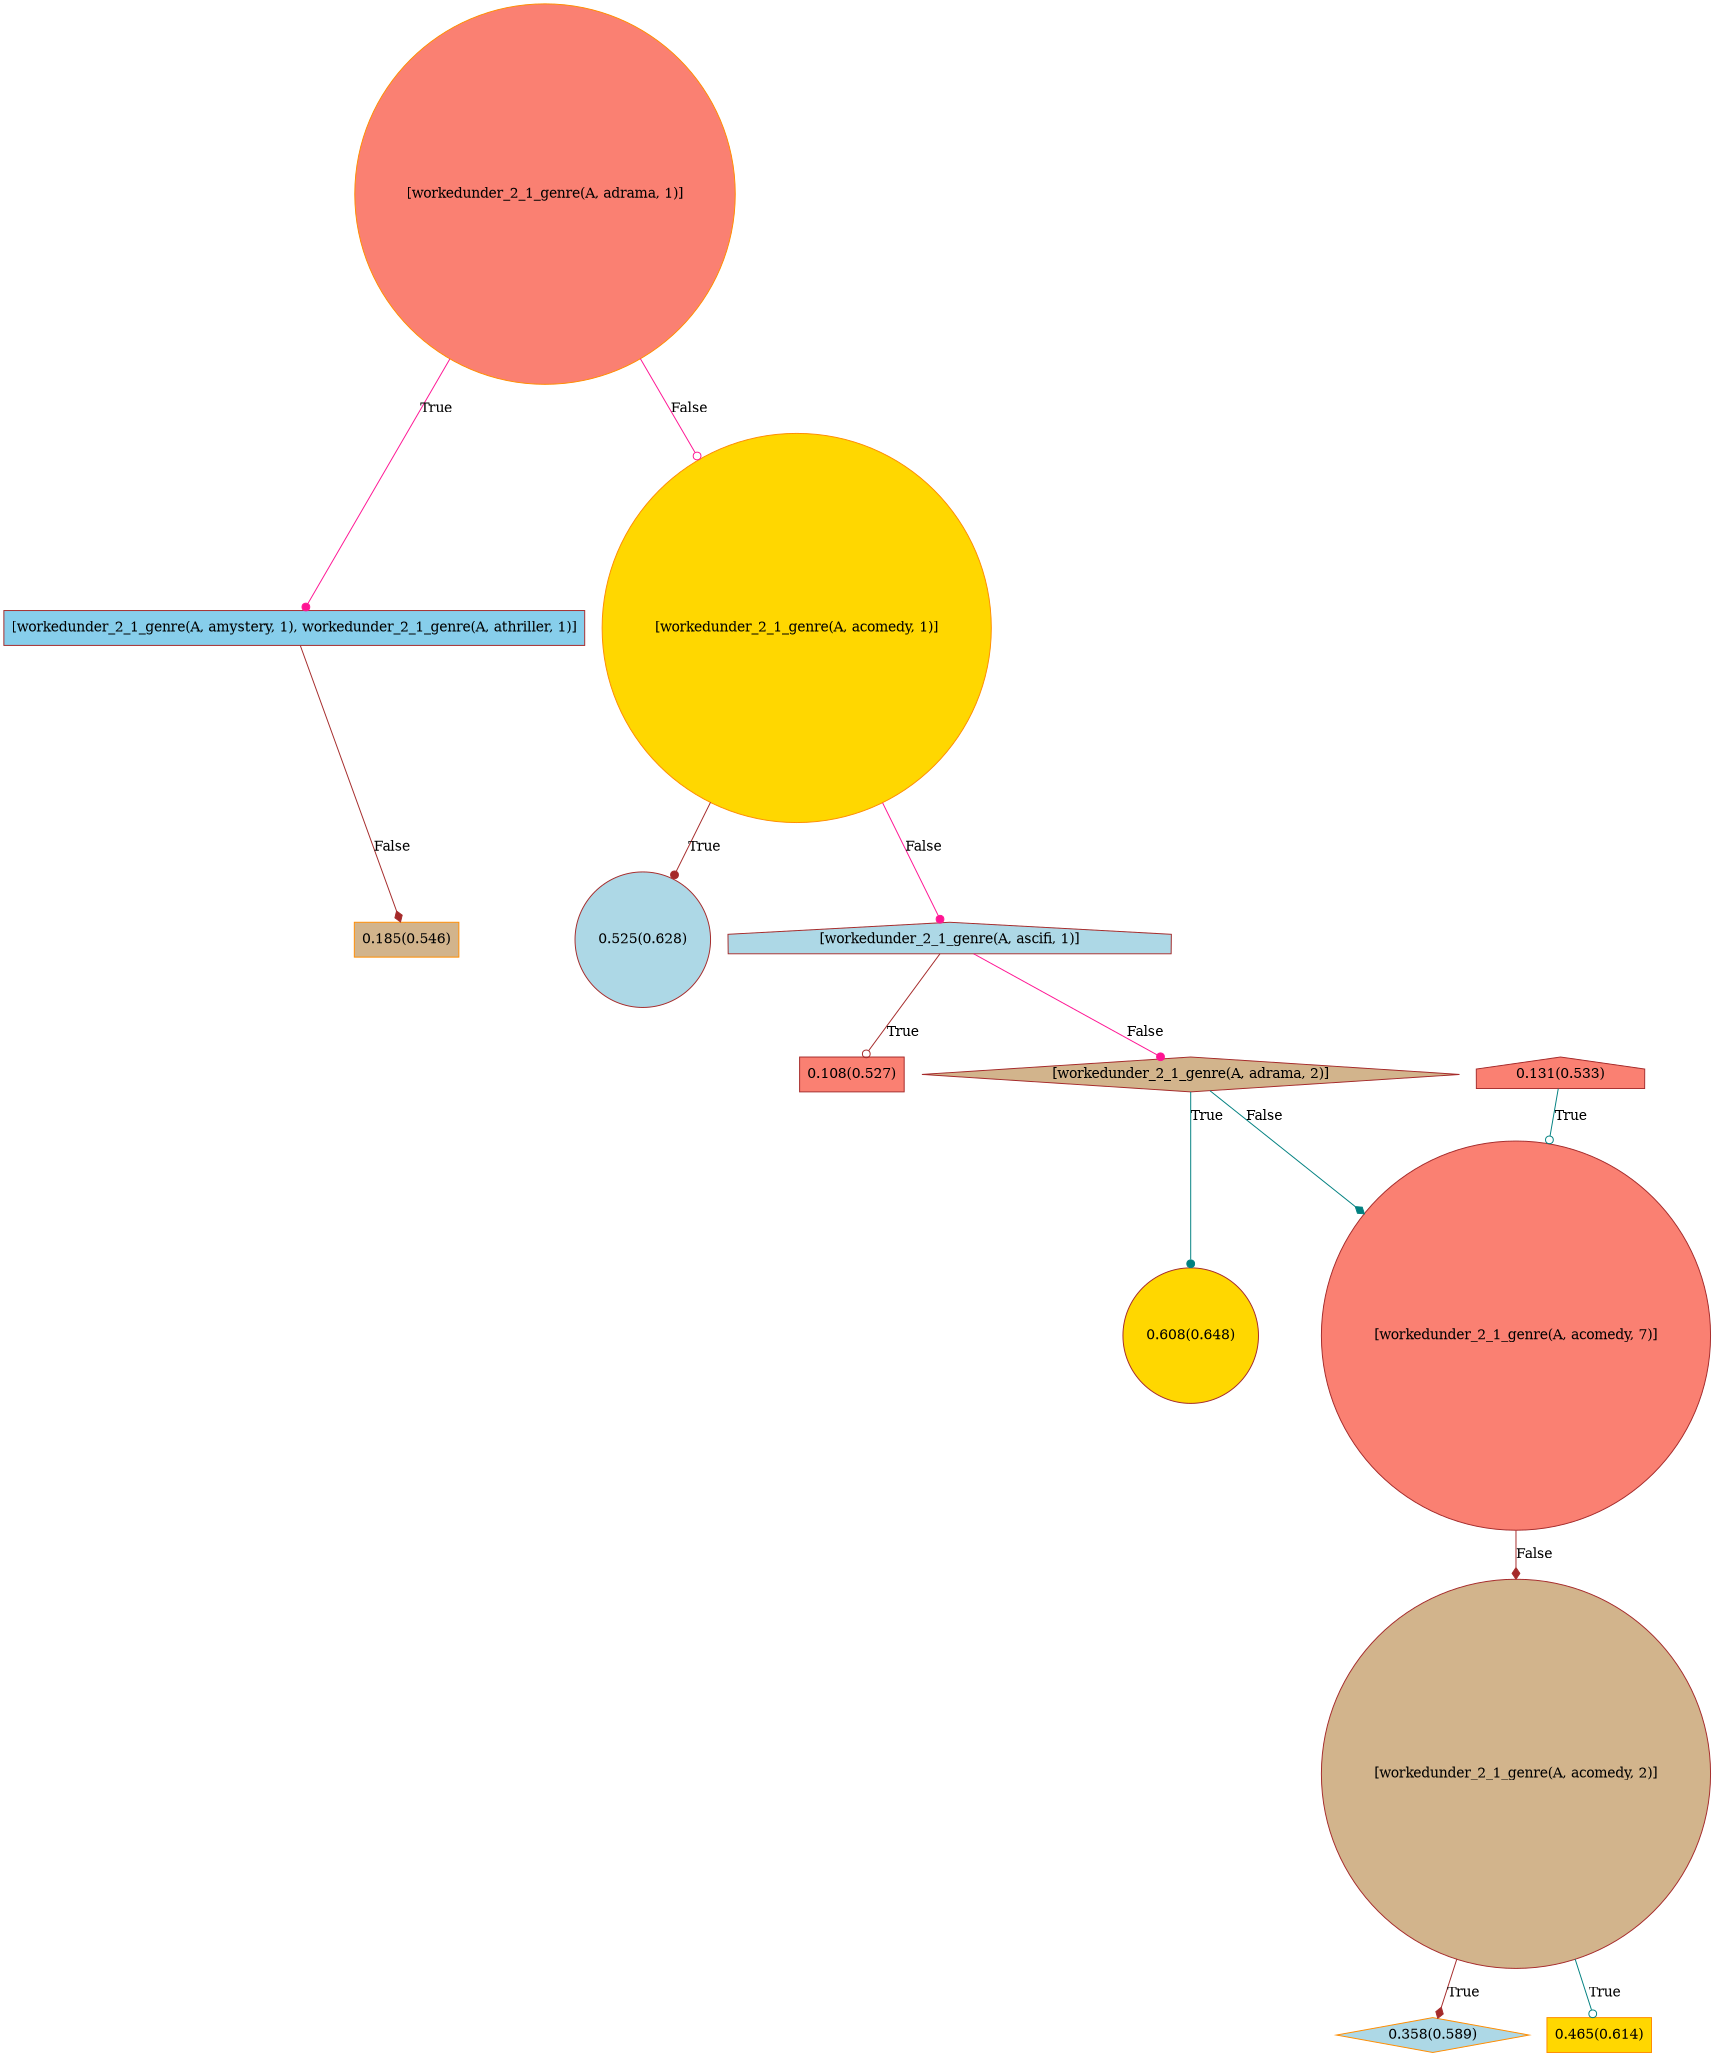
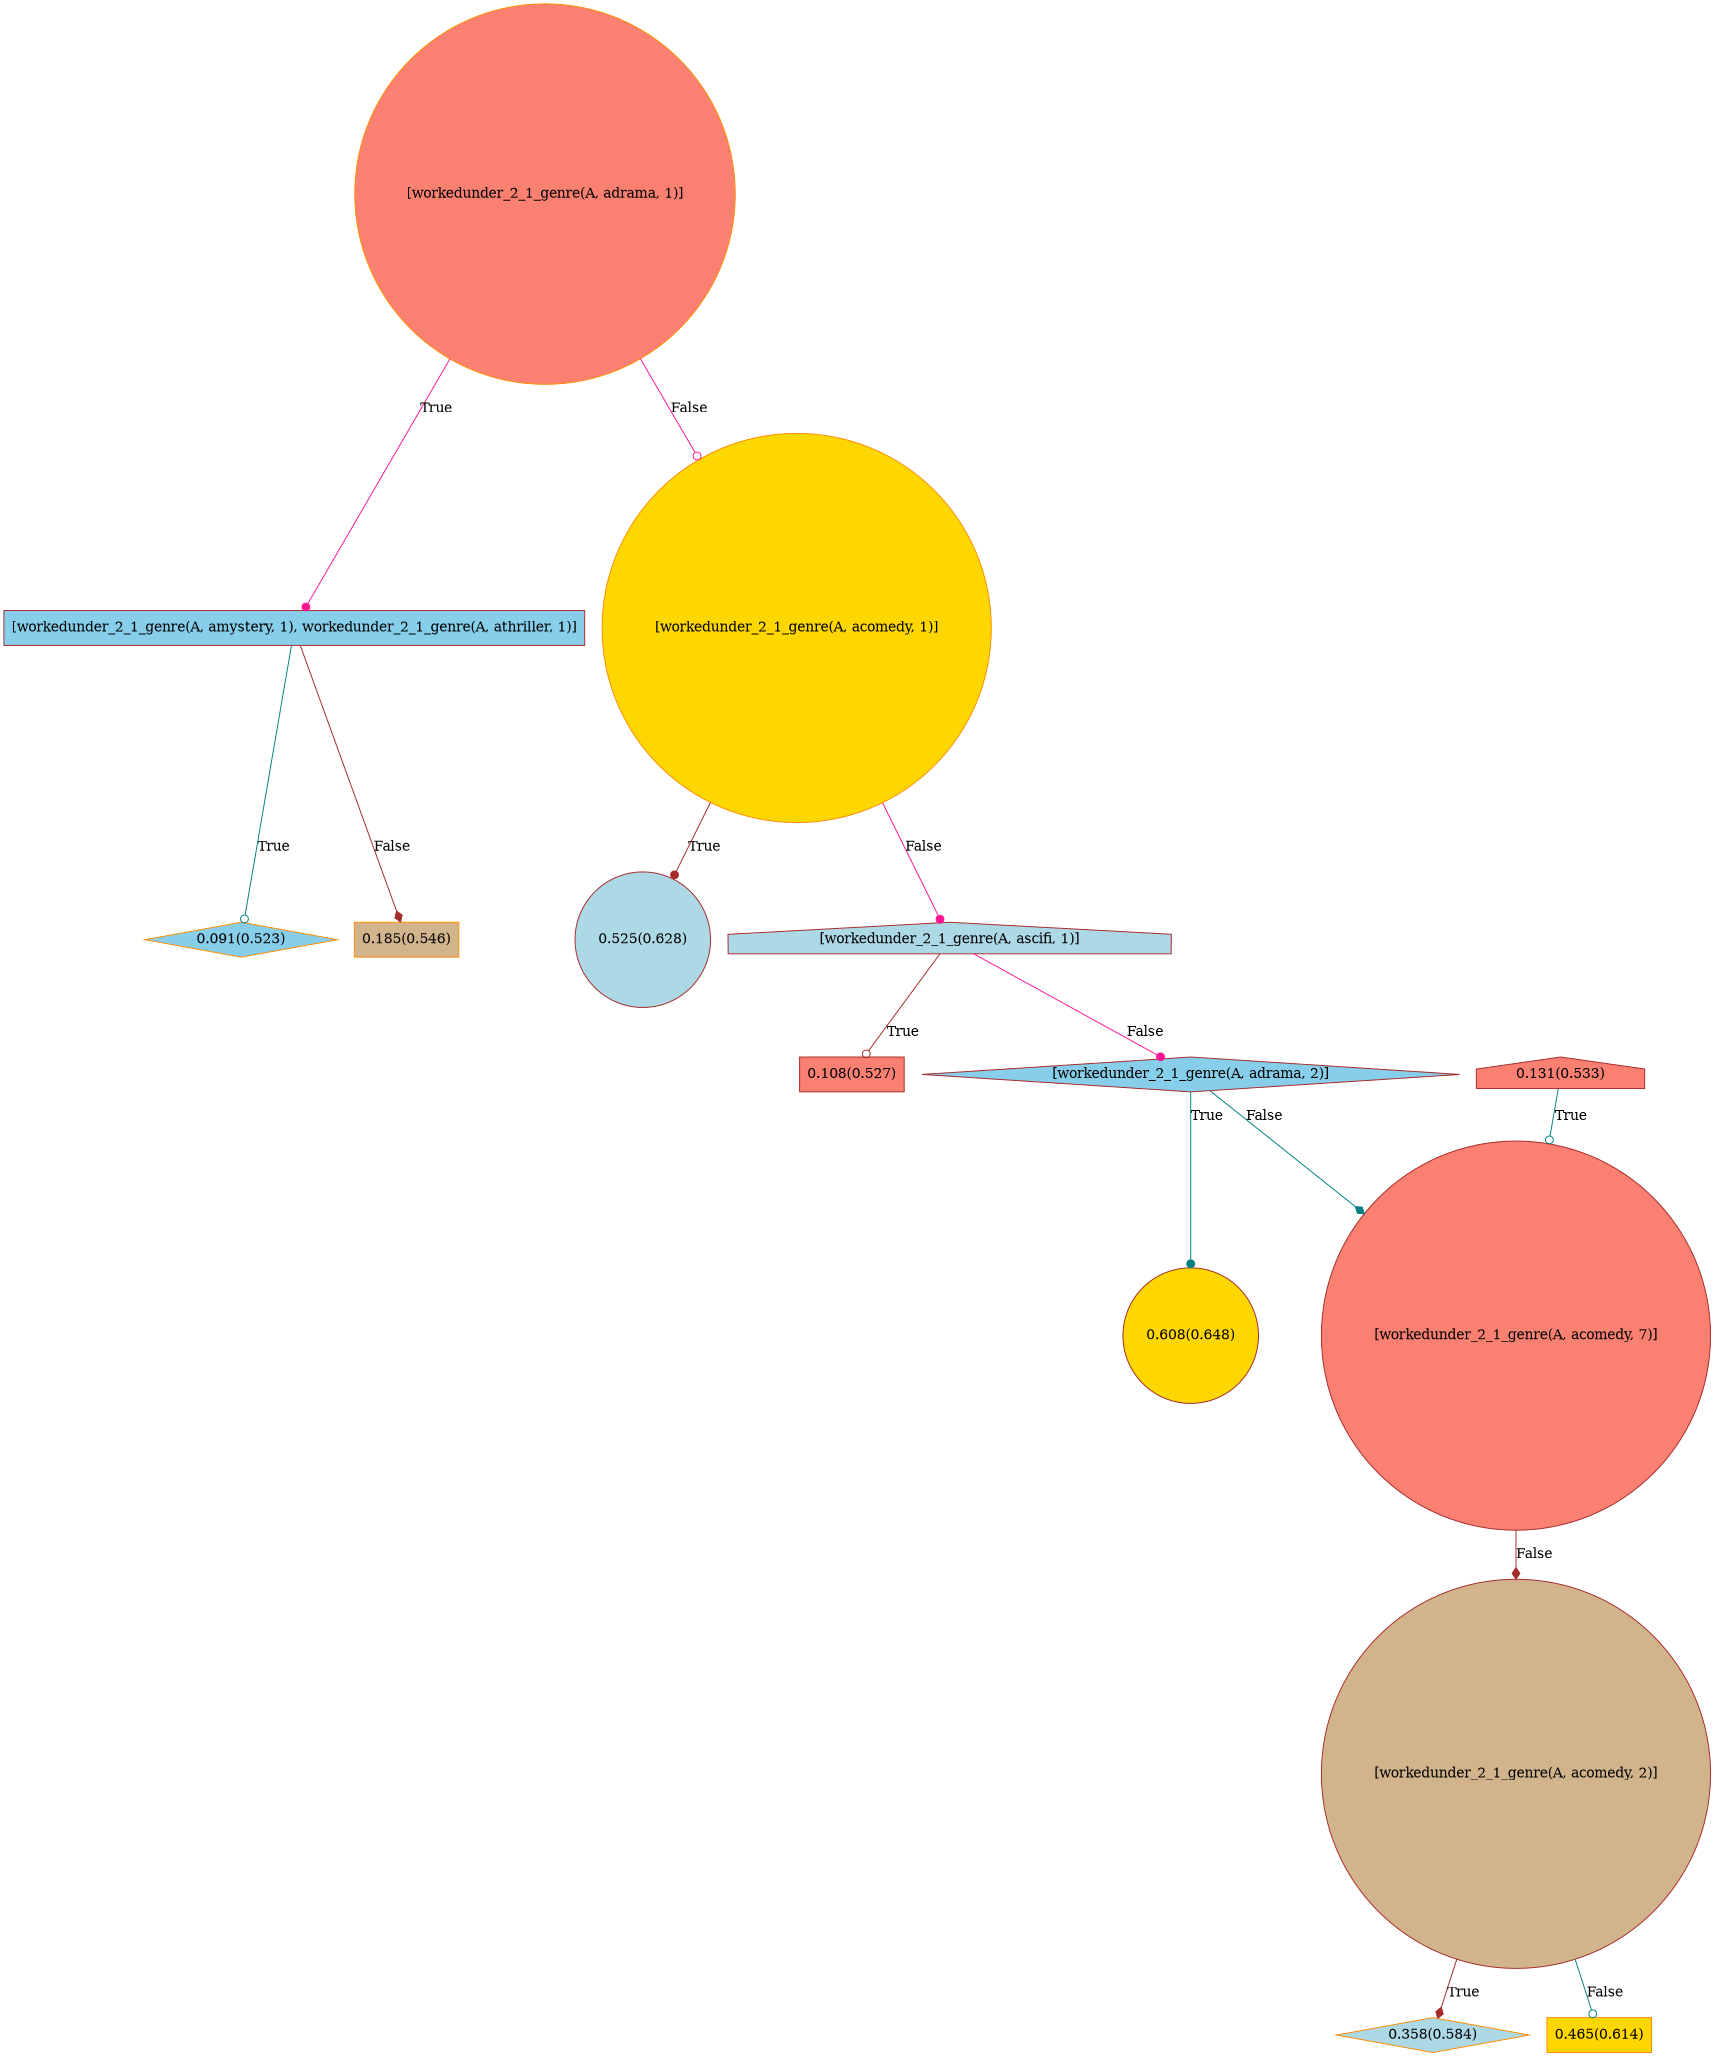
node "0.091(0.523)": added
node "[workedunder_2_1_genre(A, adrama, 2)]": fillcolor tan -> skyblue
edge "[workedunder_2_1_genre(A, acomedy, 2)]" -> "0.465(0.614)": label "True" -> "False"
node "0.358(0.589)": label "0.358(0.589)" -> "0.358(0.584)"
